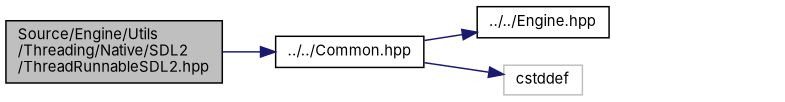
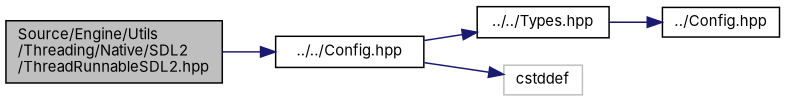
node "../../Engine.hpp": label "../../Engine.hpp" -> "../../Types.hpp"
node "../Config.hpp": added
node "../../Common.hpp": label "../../Common.hpp" -> "../../Config.hpp"
